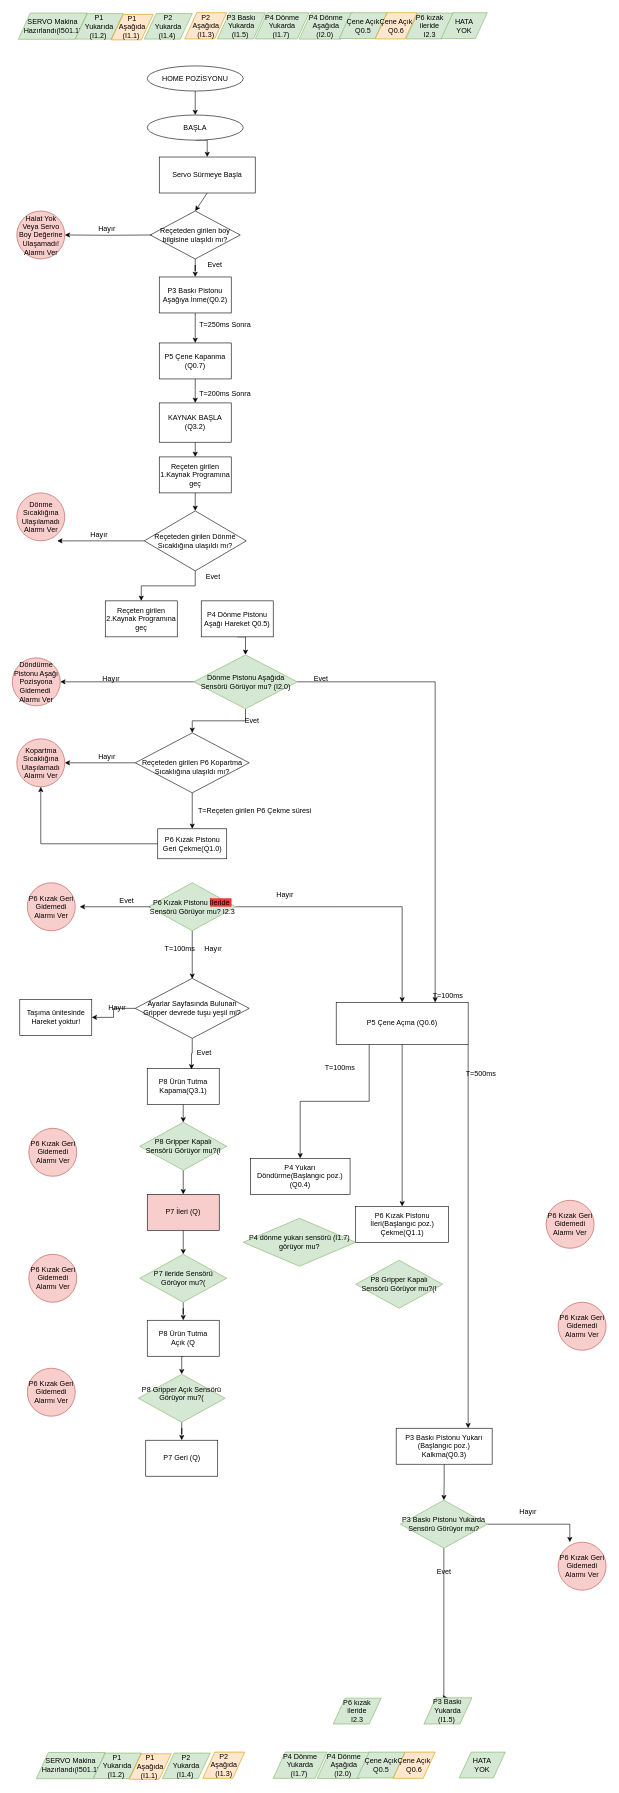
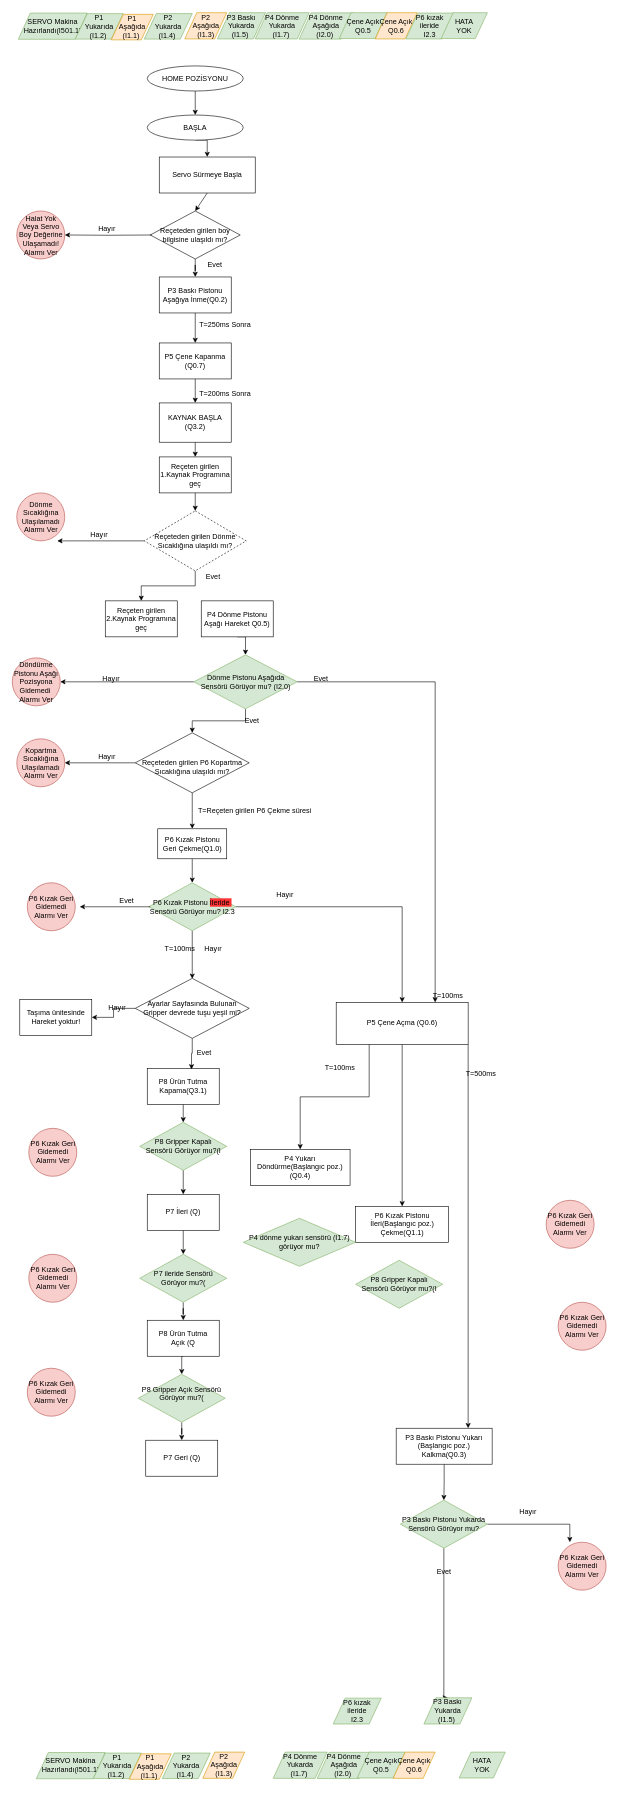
node "Reçeteden girilen Dönme Sıcaklığına ulaşıldı mı?": style solid -> dashed
edge "P6 Kızak Pistonu Geri Çekme(Q1.0)" -> "Kopartma Sıcaklığına Ulaşılamadı Alarmı Ver": now "P6 Kızak Pistonu Geri Çekme(Q1.0)" -> "P6 Kızak Pistonu İleride Sensörü Görüyor mu? I2.3"
node "P4 Yukarı Döndürme(Başlangıc poz.) (Q0.4)": moved (300, 1176) -> (300, 1167)
node "P7 İleri (Q)": fillcolor #f8cecc -> #ffffff
